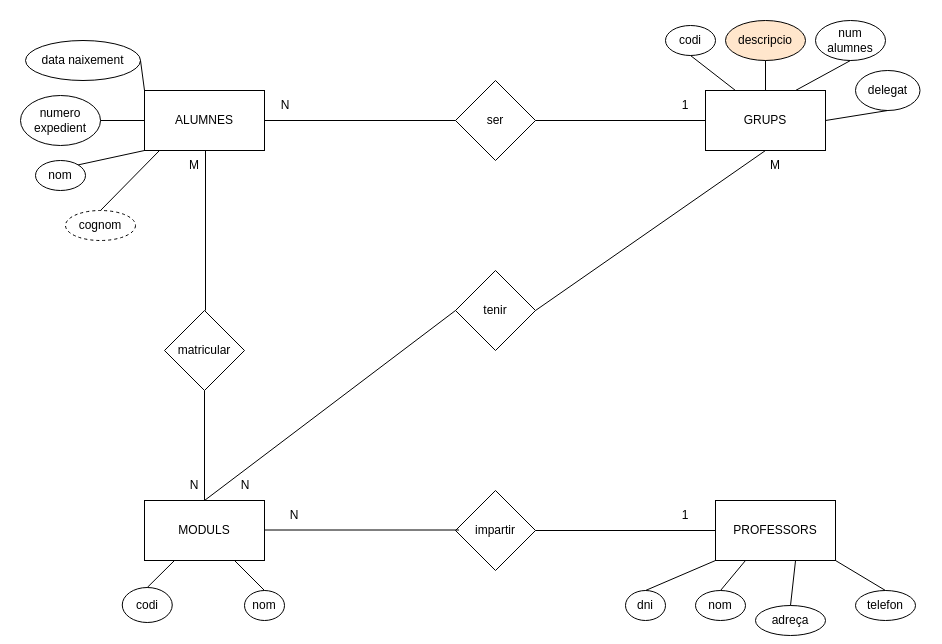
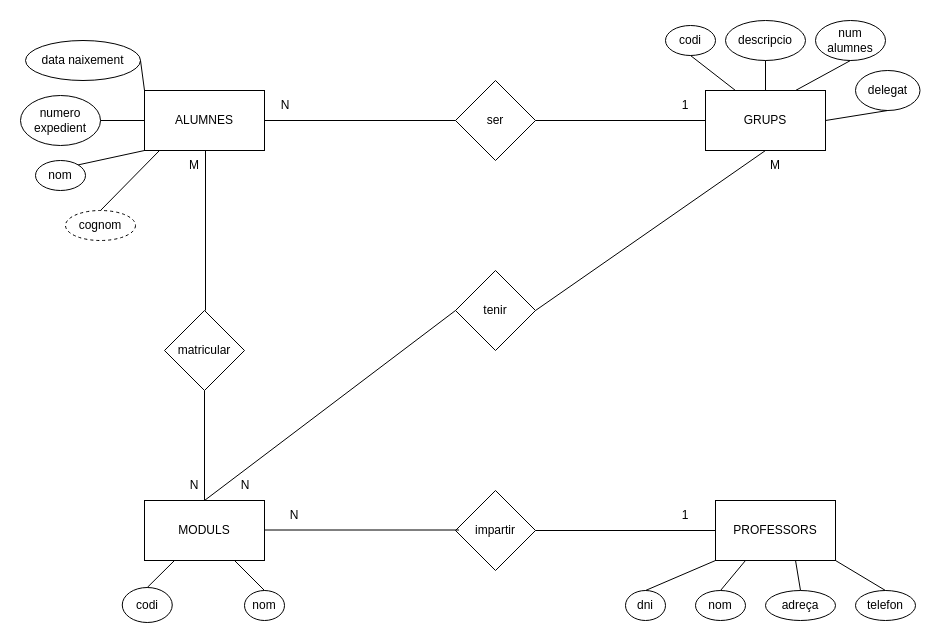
node "descripcio": fillcolor #ffe6cc -> #ffffff
node "adreça": moved (791, 621) -> (801, 606)
